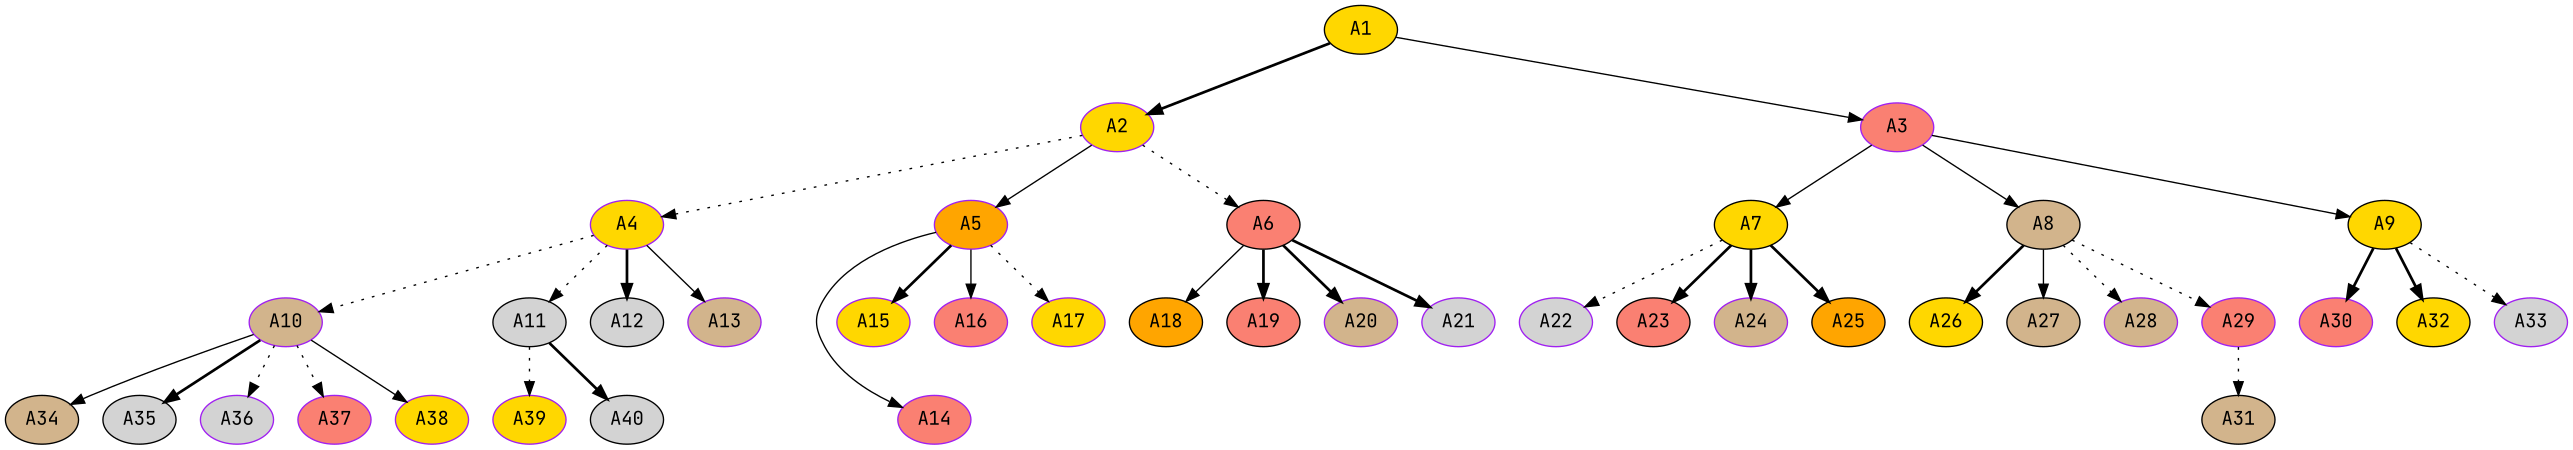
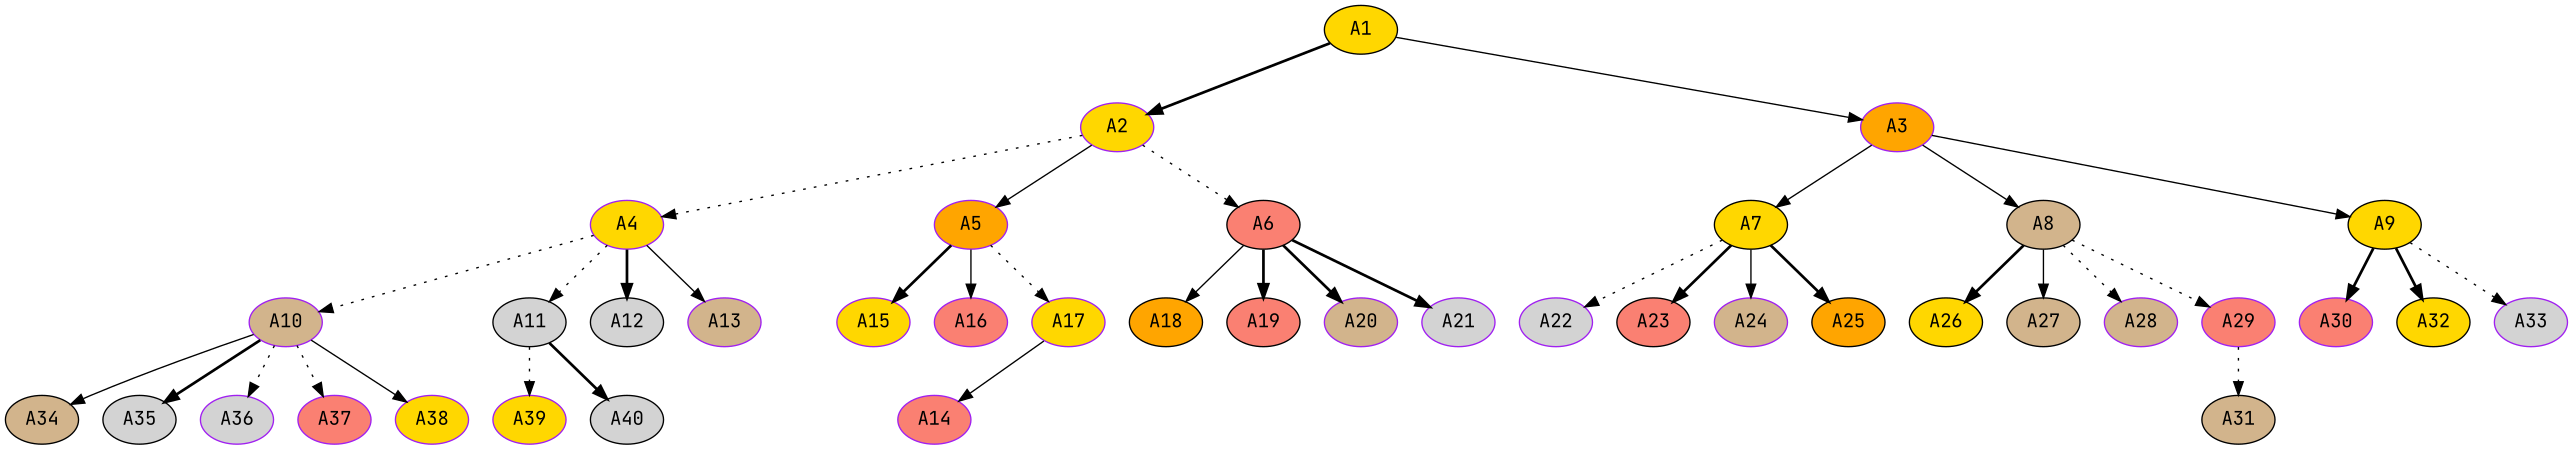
node "A3": fillcolor salmon -> orange
edge "A7" -> "A24": style bold -> solid
edge "A5" -> "A14": now "A17" -> "A14"
